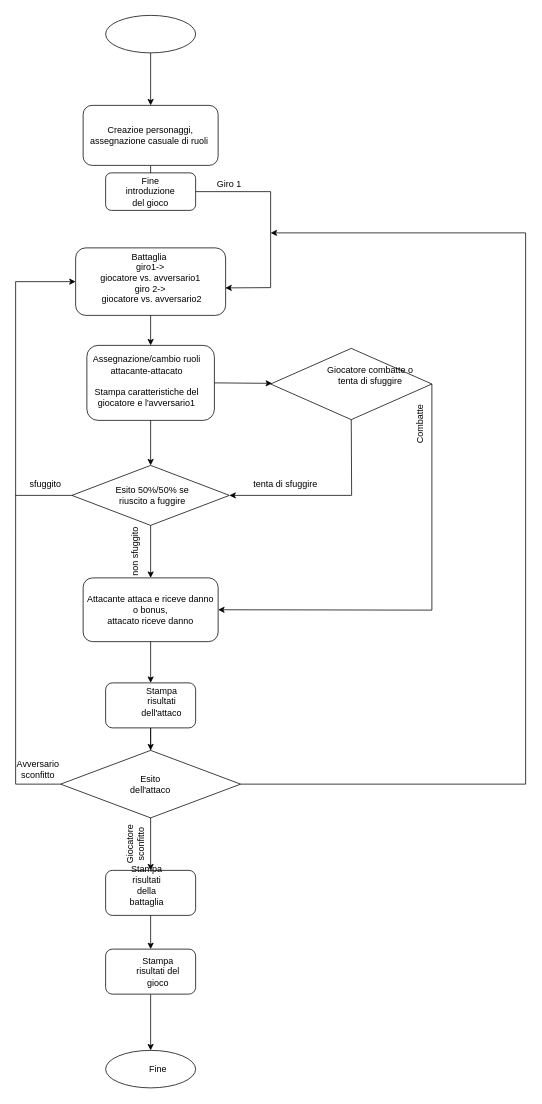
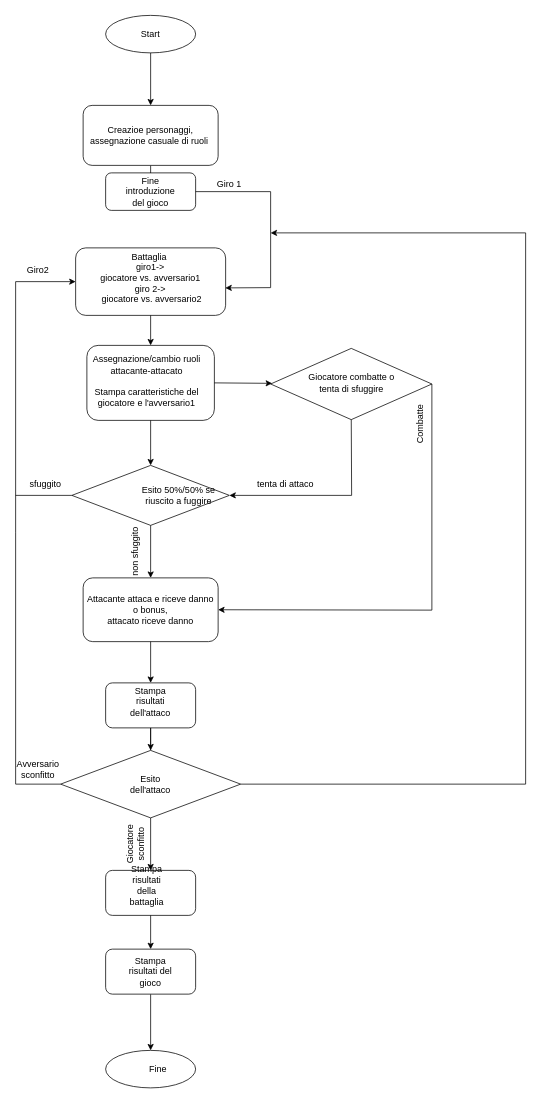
node "Start": added
node "Giro2": added
node "Giocatore combatte o tenta di sfuggire": moved (370, 375) -> (351, 383)
node "tenta di sfuggire": label "tenta di sfuggire" -> "tenta di attaco"
node "Esito 50%/50% se riuscito a fuggire": moved (152, 495) -> (179, 495)
node "Stampa risultati dell'attaco": moved (162, 702) -> (150, 702)
node "Stampa risultati del gioco": moved (158, 972) -> (150, 972)
